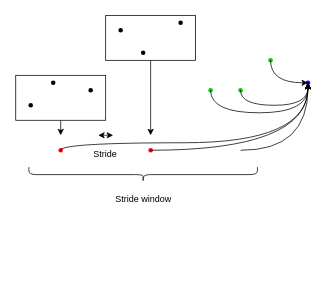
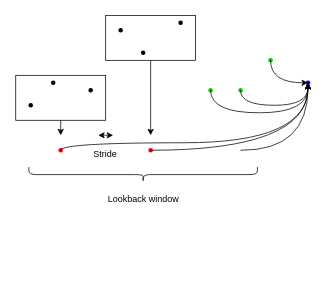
node "Stride window": label "Stride window" -> "Lookback window"
